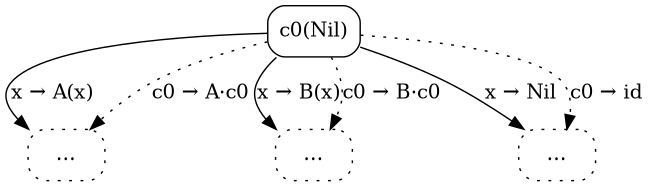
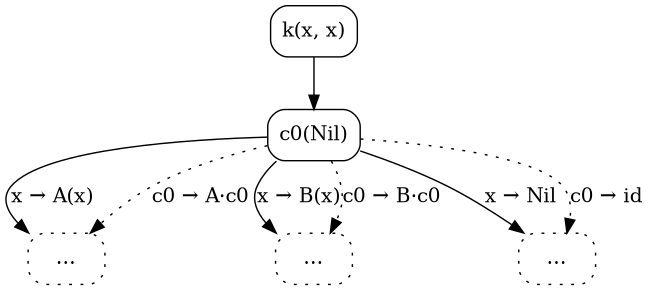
node "k(x, x)": added
